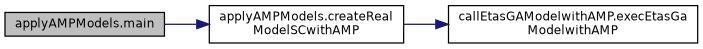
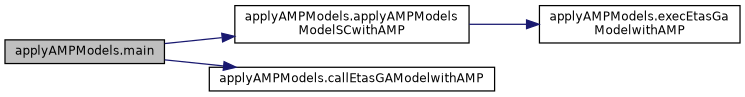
node "applyAMPModels.createReal ModelSCwithAMP": label "applyAMPModels.createReal ModelSCwithAMP" -> "applyAMPModels.applyAMPModels ModelSCwithAMP"
node "callEtasGAModelwithAMP.execEtasGa ModelwithAMP": label "callEtasGAModelwithAMP.execEtasGa ModelwithAMP" -> "applyAMPModels.execEtasGa ModelwithAMP"
node "applyAMPModels.callEtasGAModelwithAMP": added
